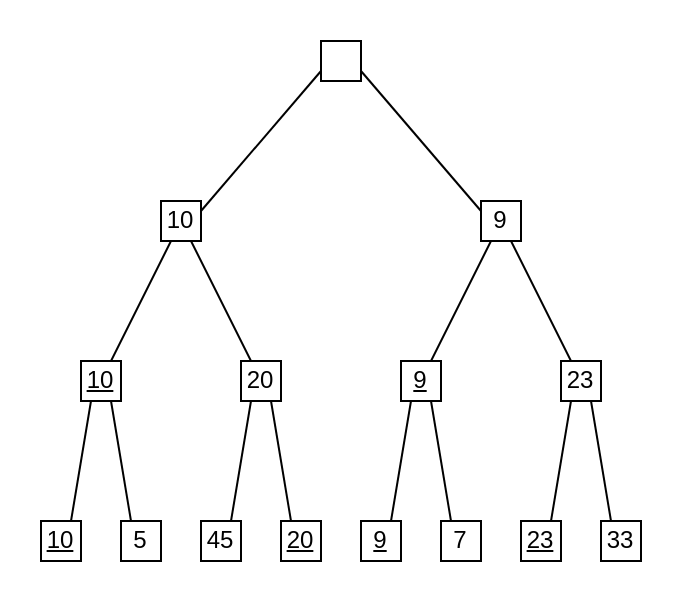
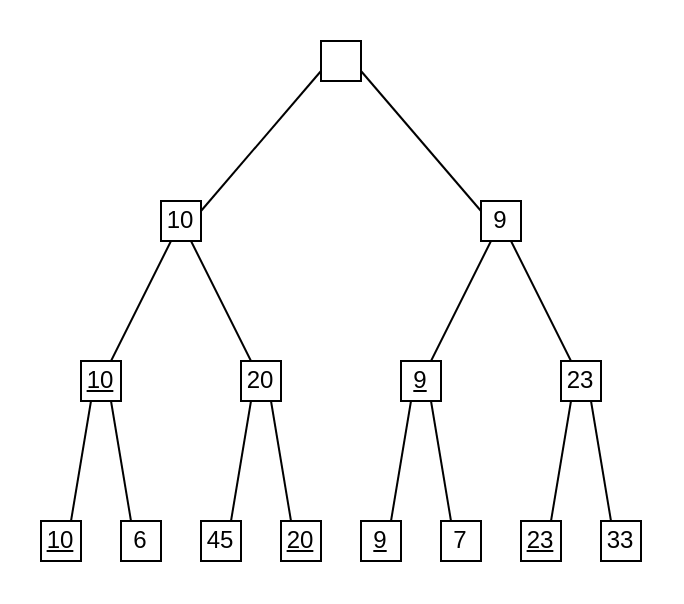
node "5": label "5" -> "6"
